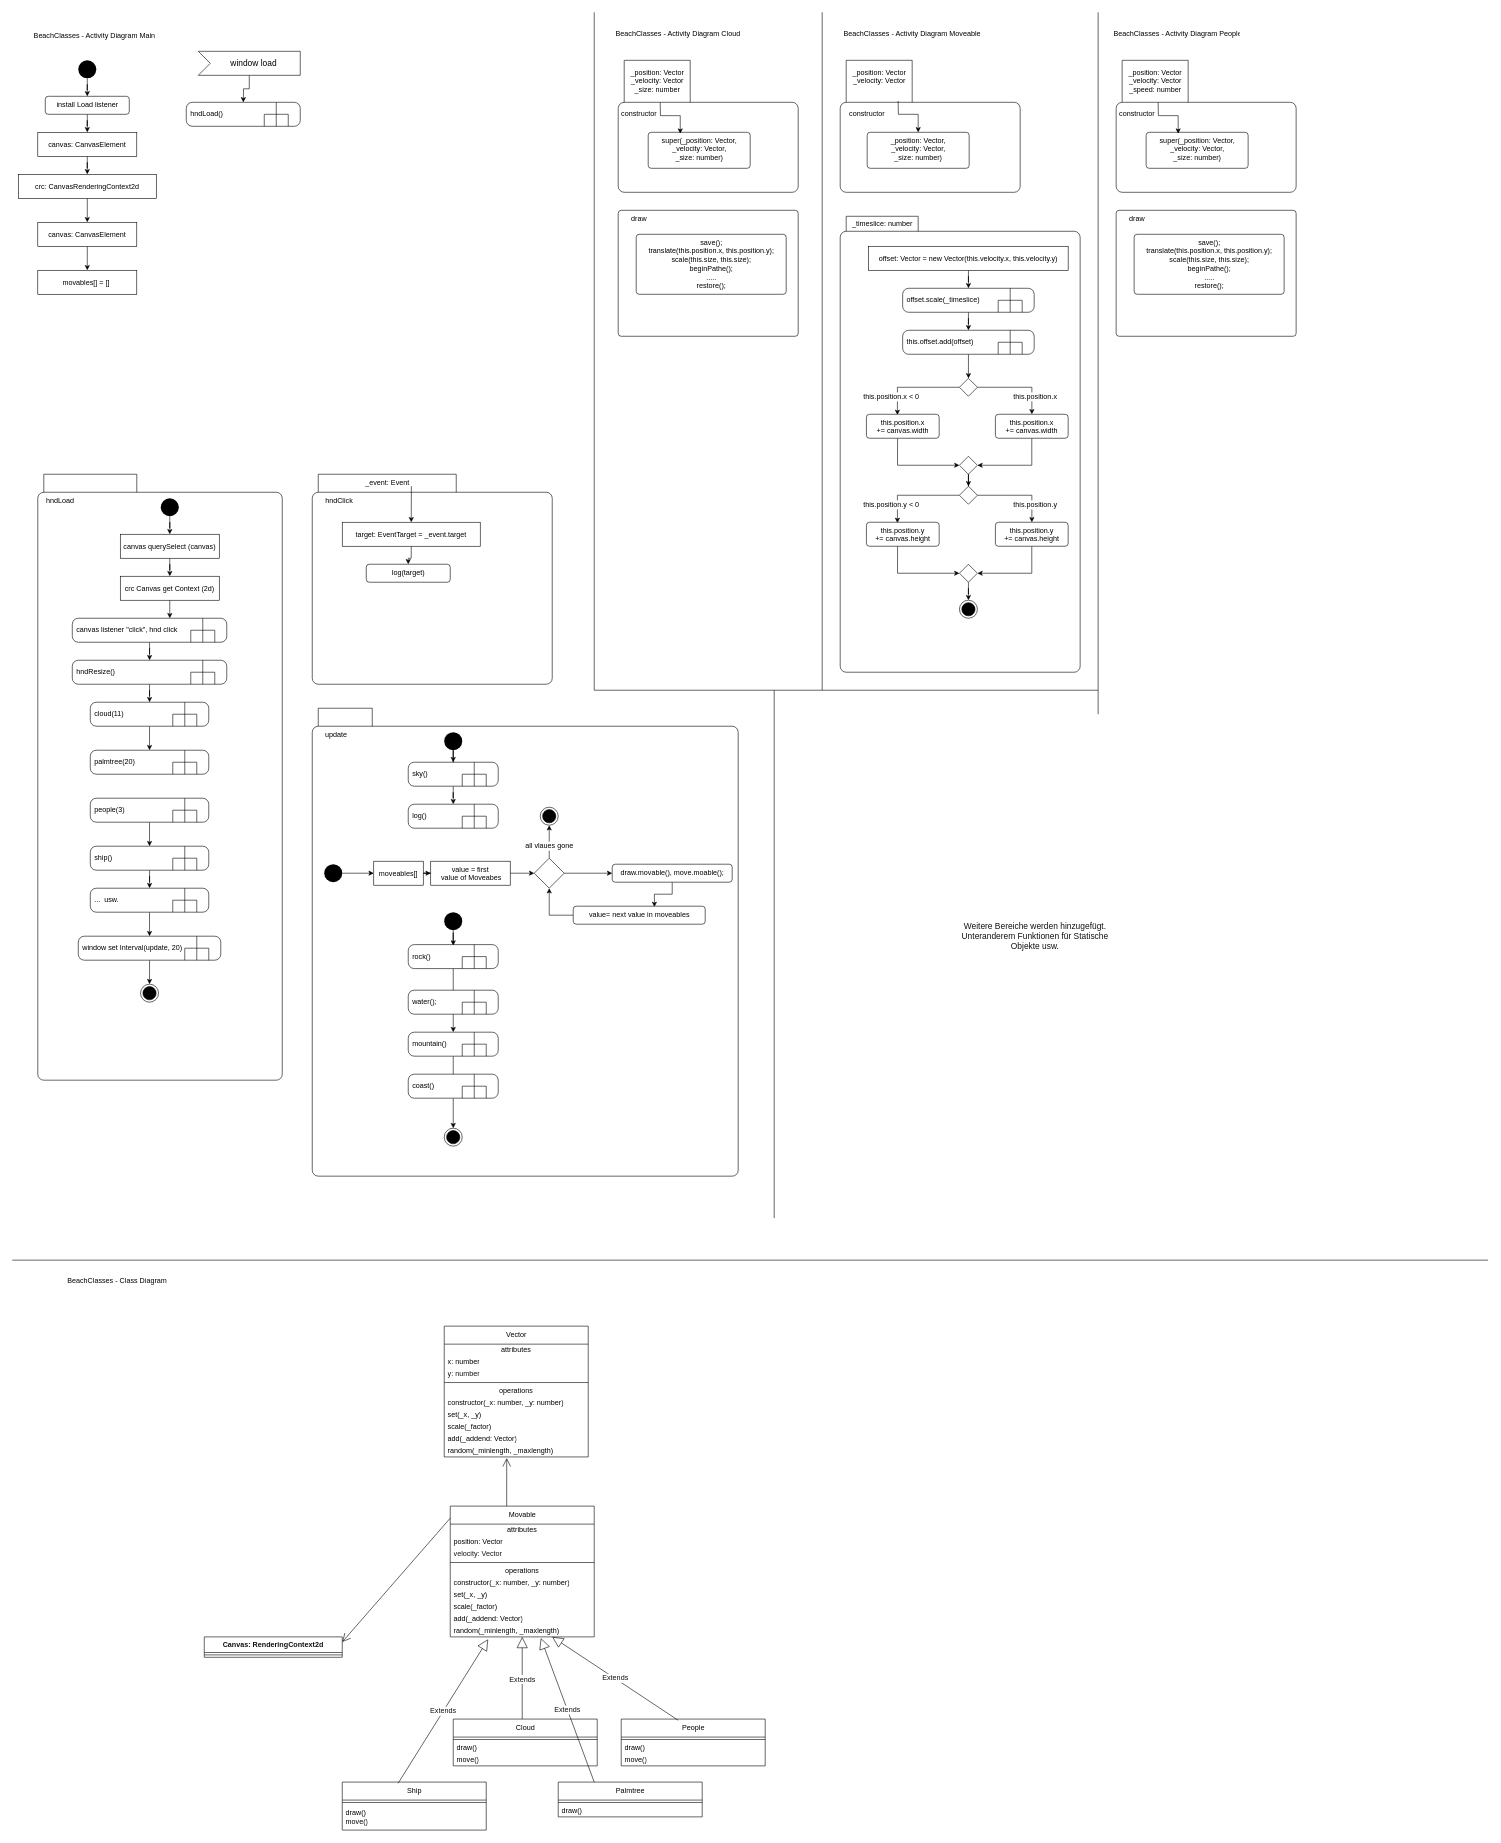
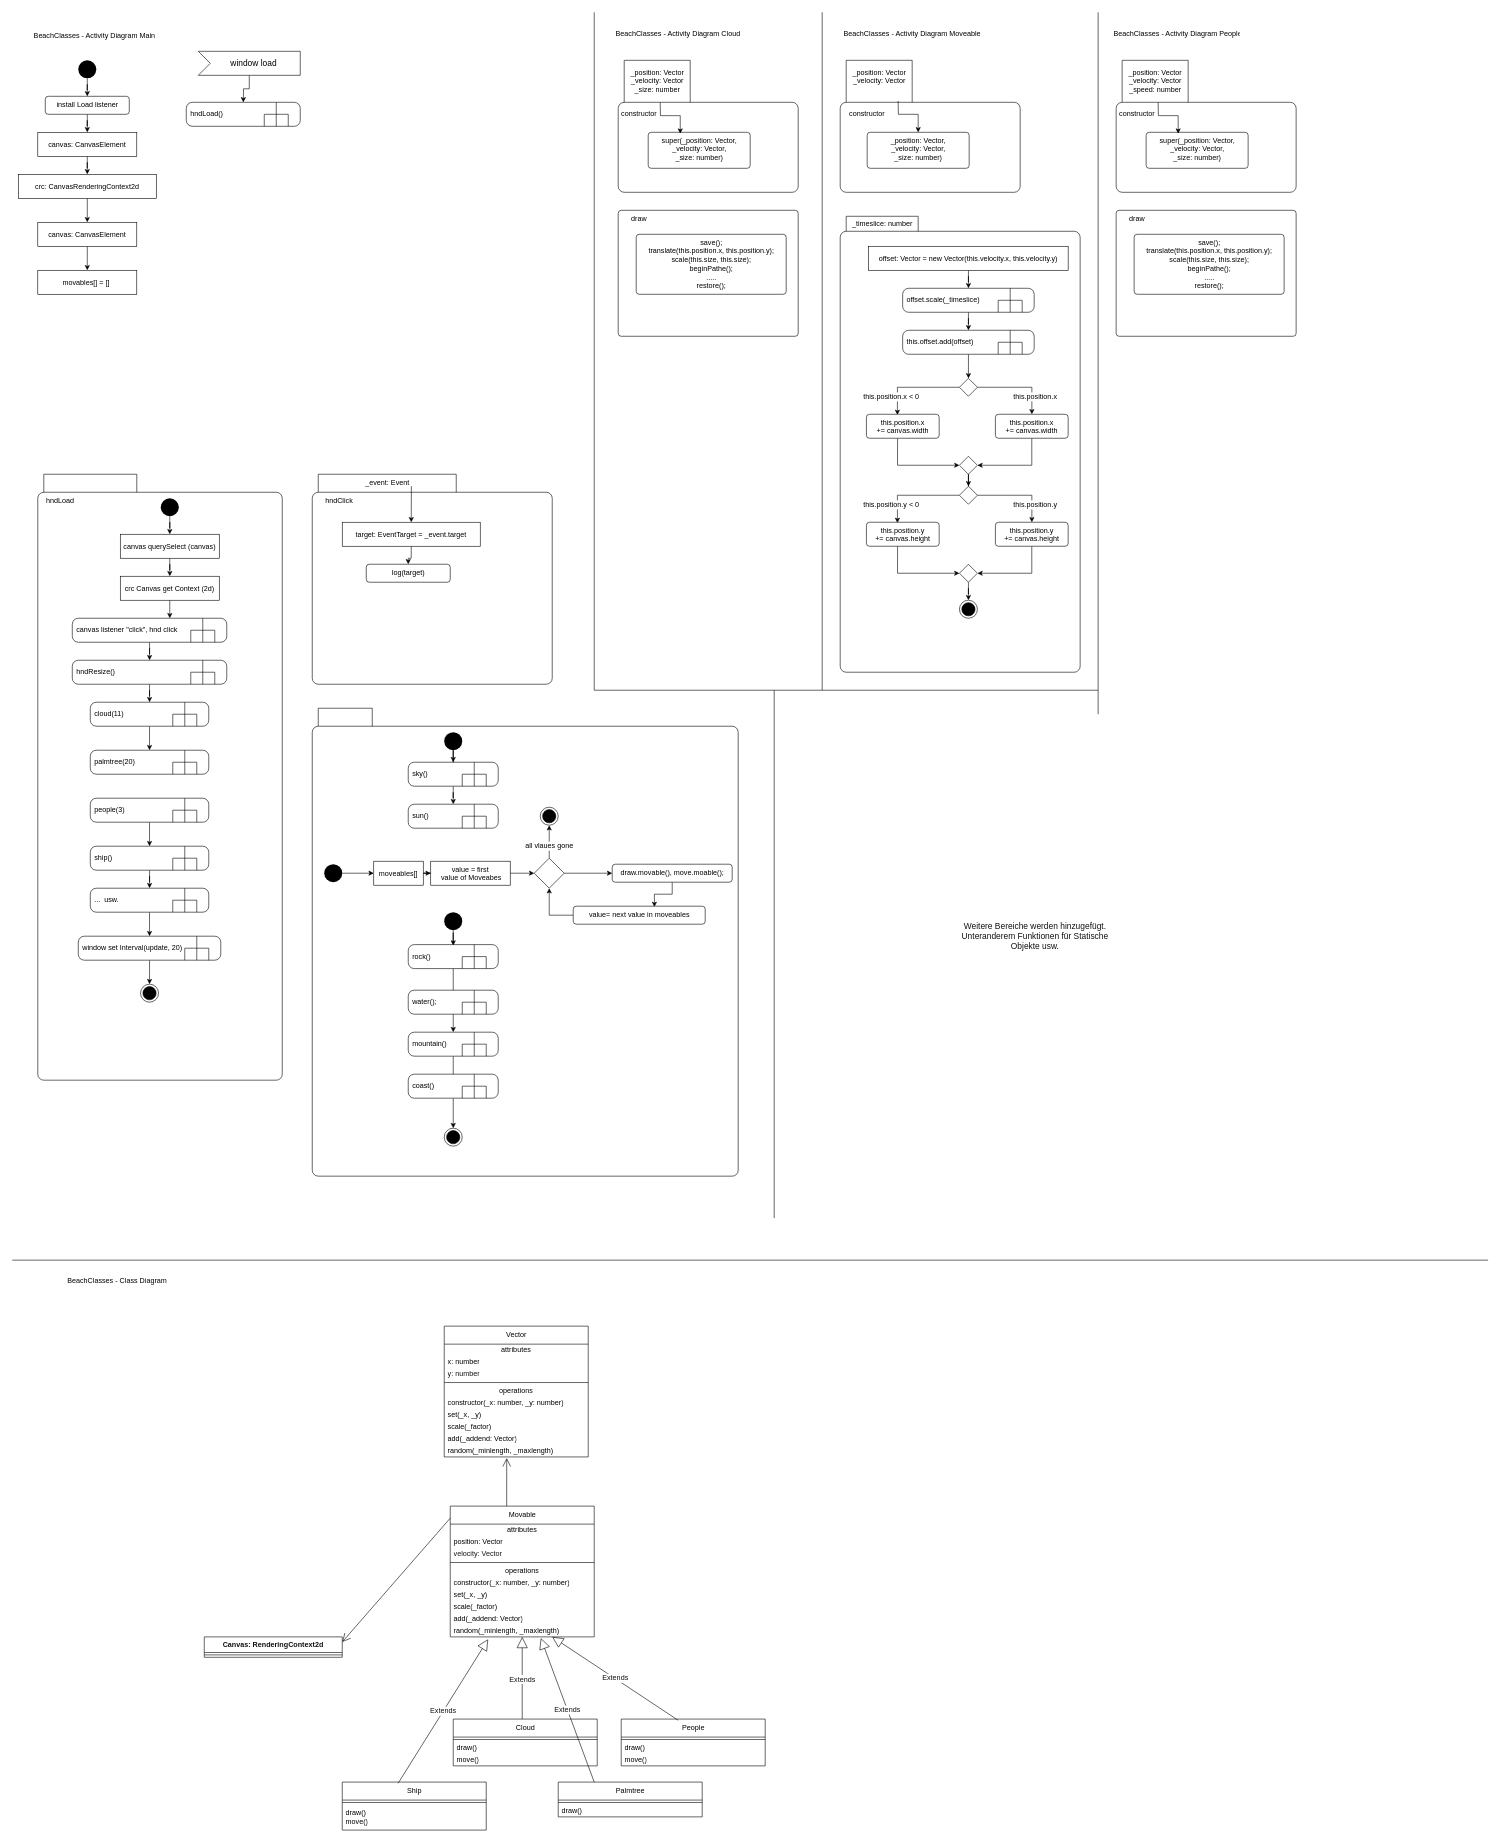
node "update": removed
node "log()": label "log()" -> "sun()"
